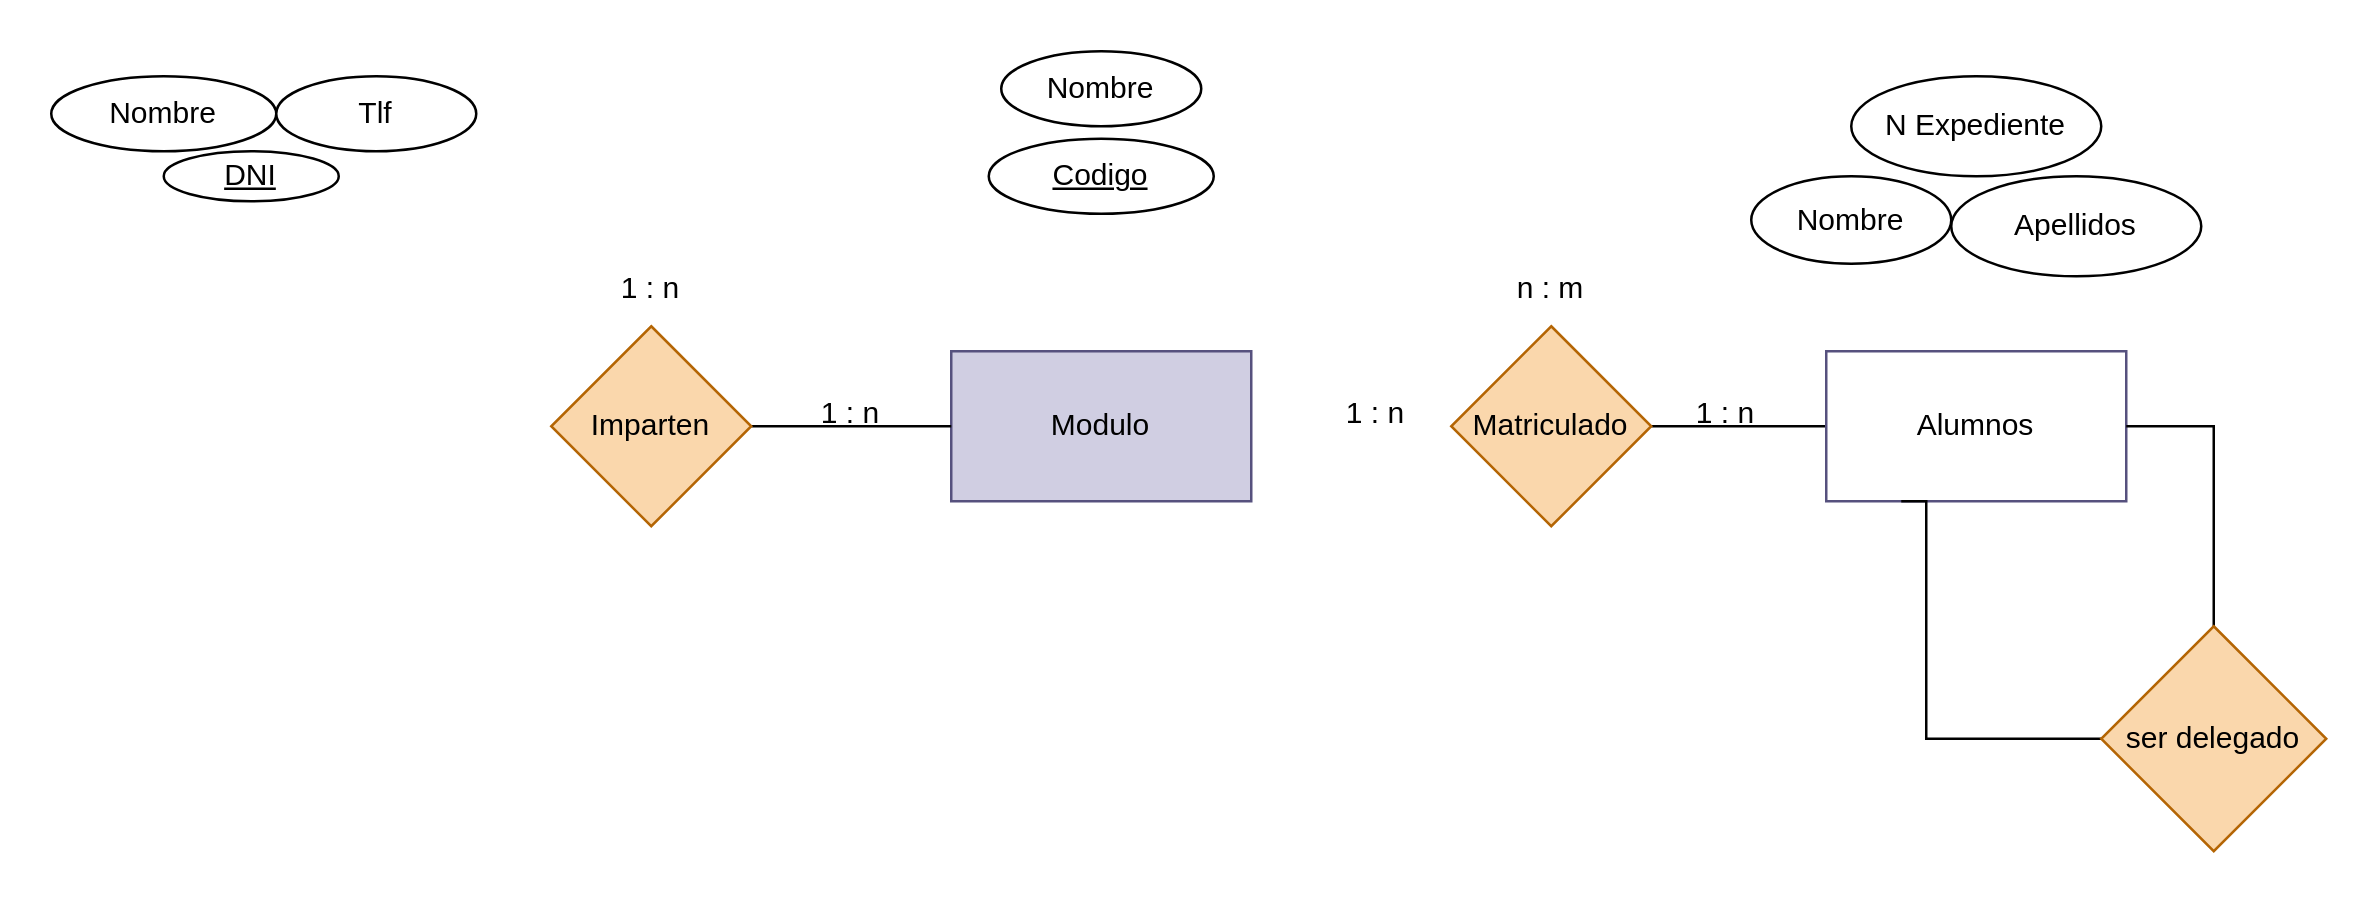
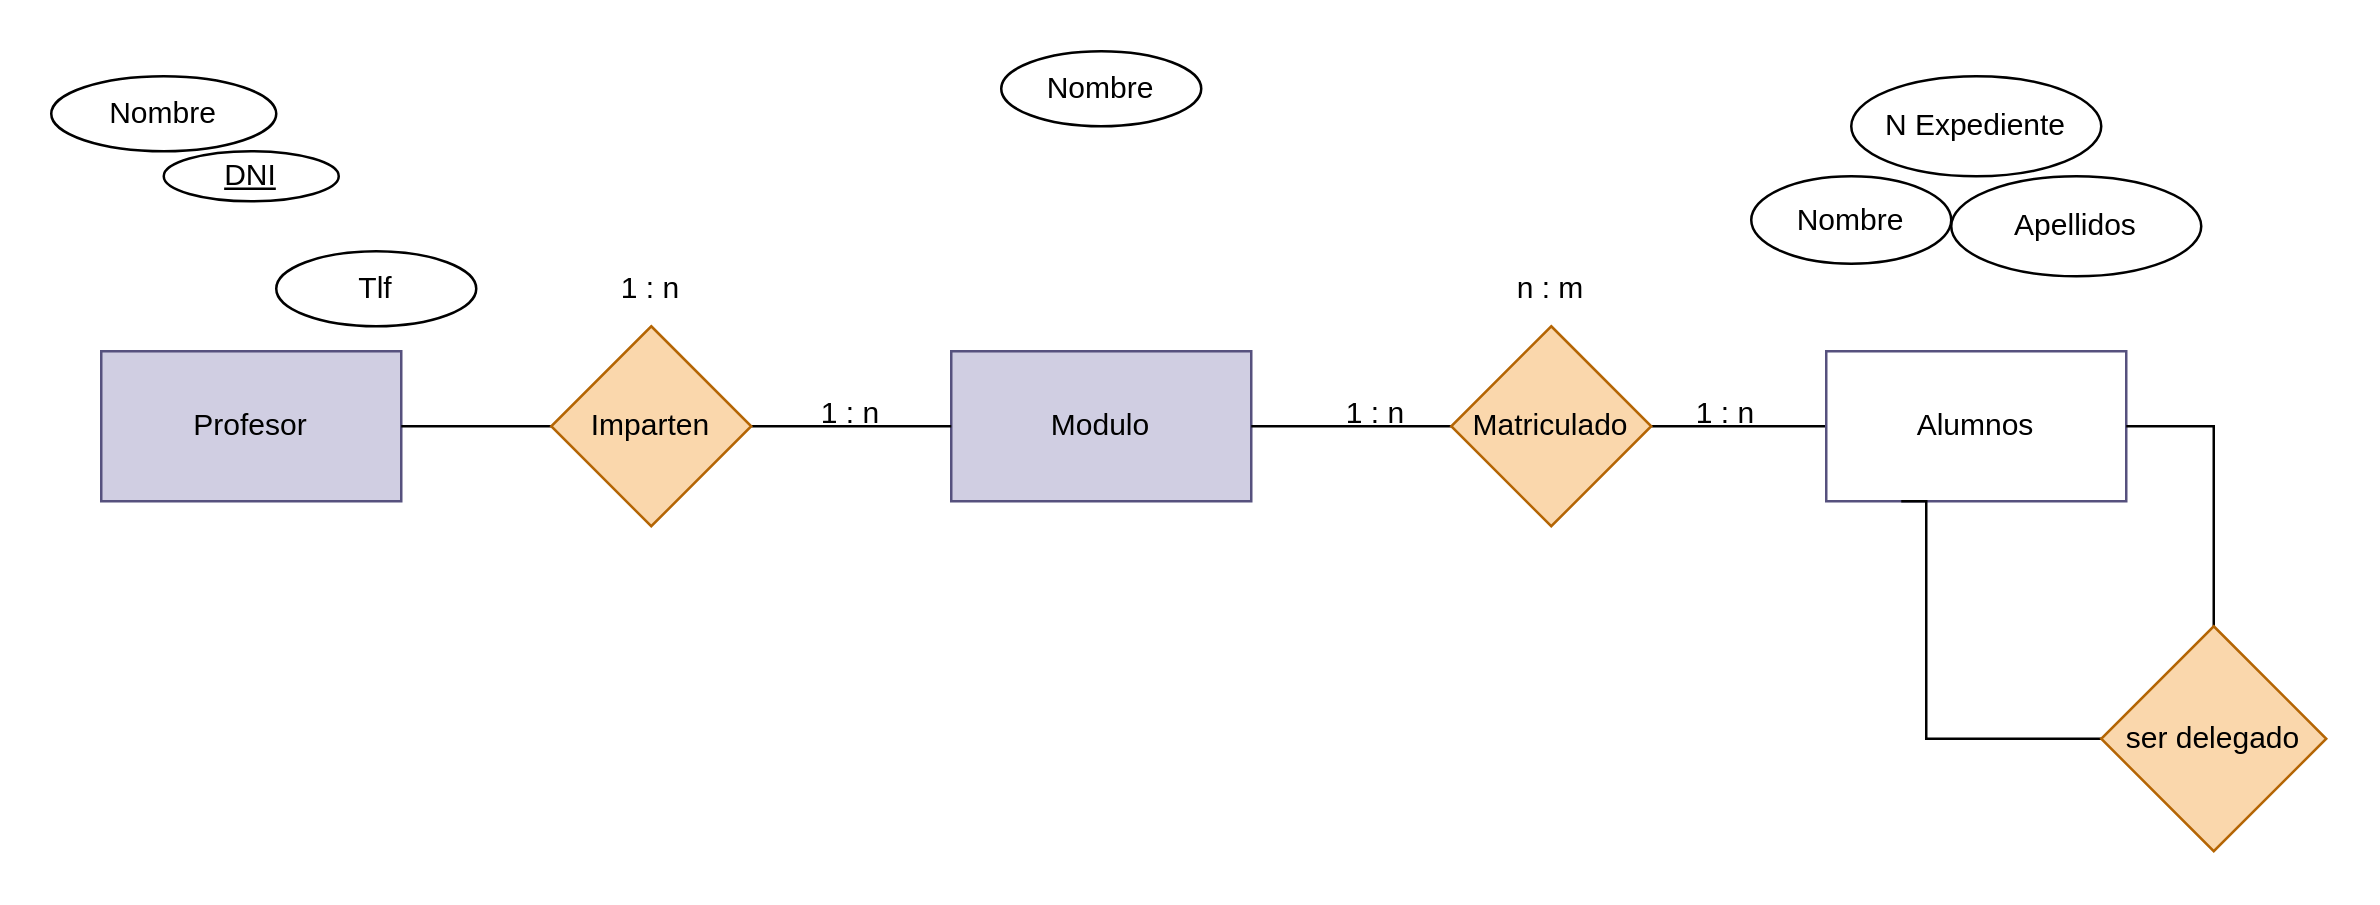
node "Tlf": moved (376, 114) -> (376, 289)
node "Codigo": removed
node "Profesor": added
edge "Profesor" -- "Imparten": added
edge "Modulo" -- "Matriculado": added
